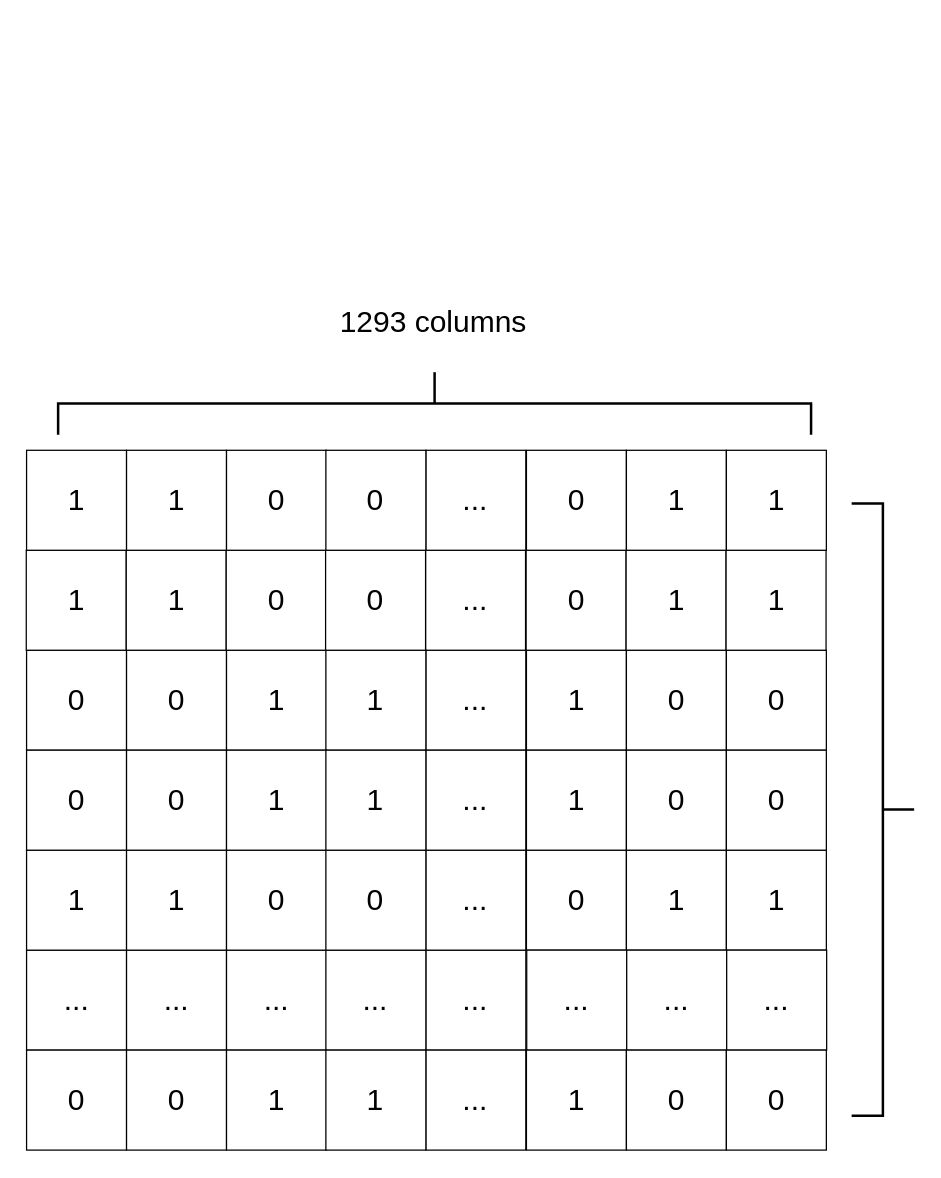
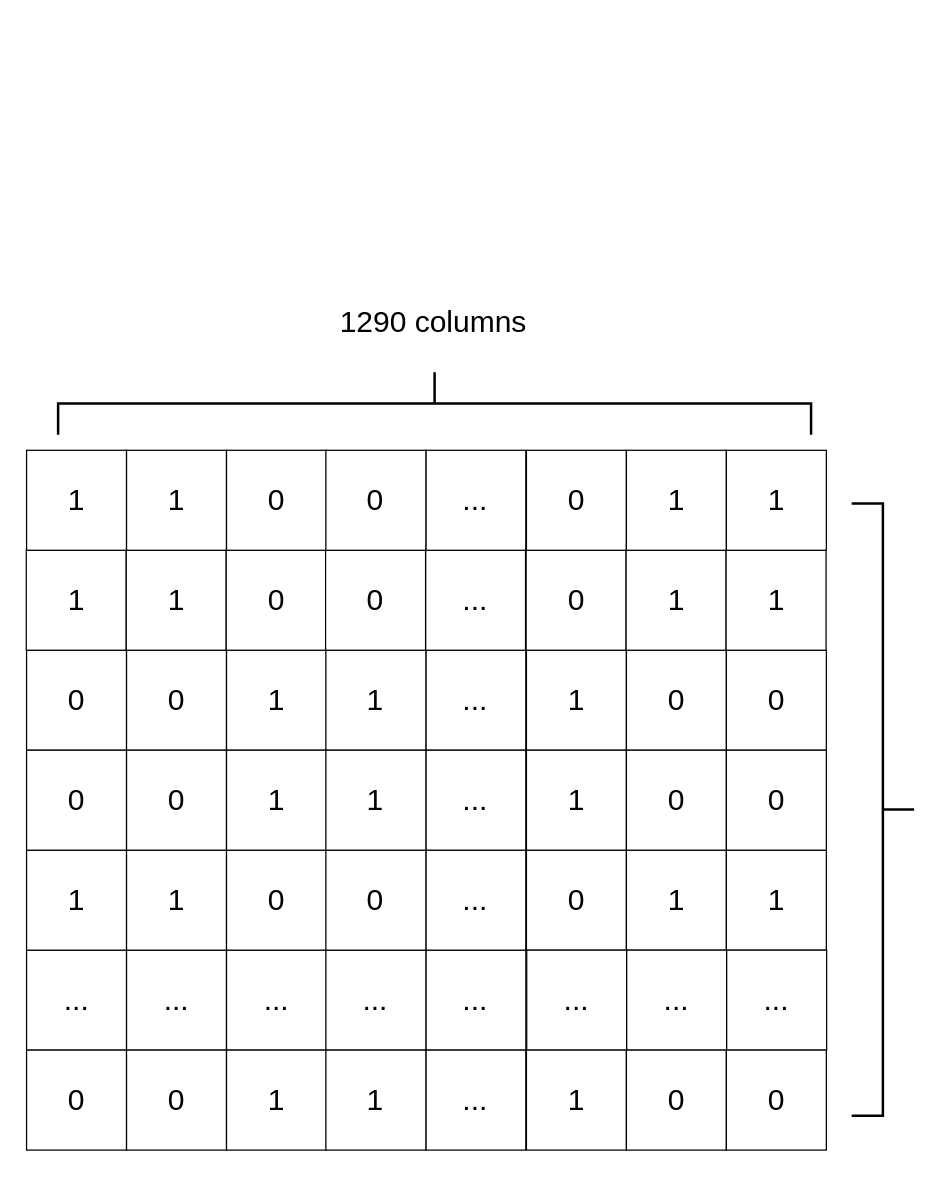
node "1293 columns": label "1293 columns" -> "1290 columns"
